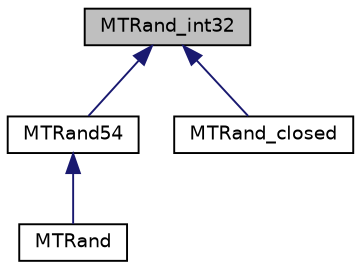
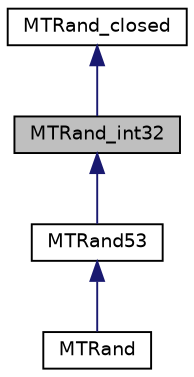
edge "MTRand_closed" -> "MTRand_int32": reversed
node "MTRand54": label "MTRand54" -> "MTRand53"
